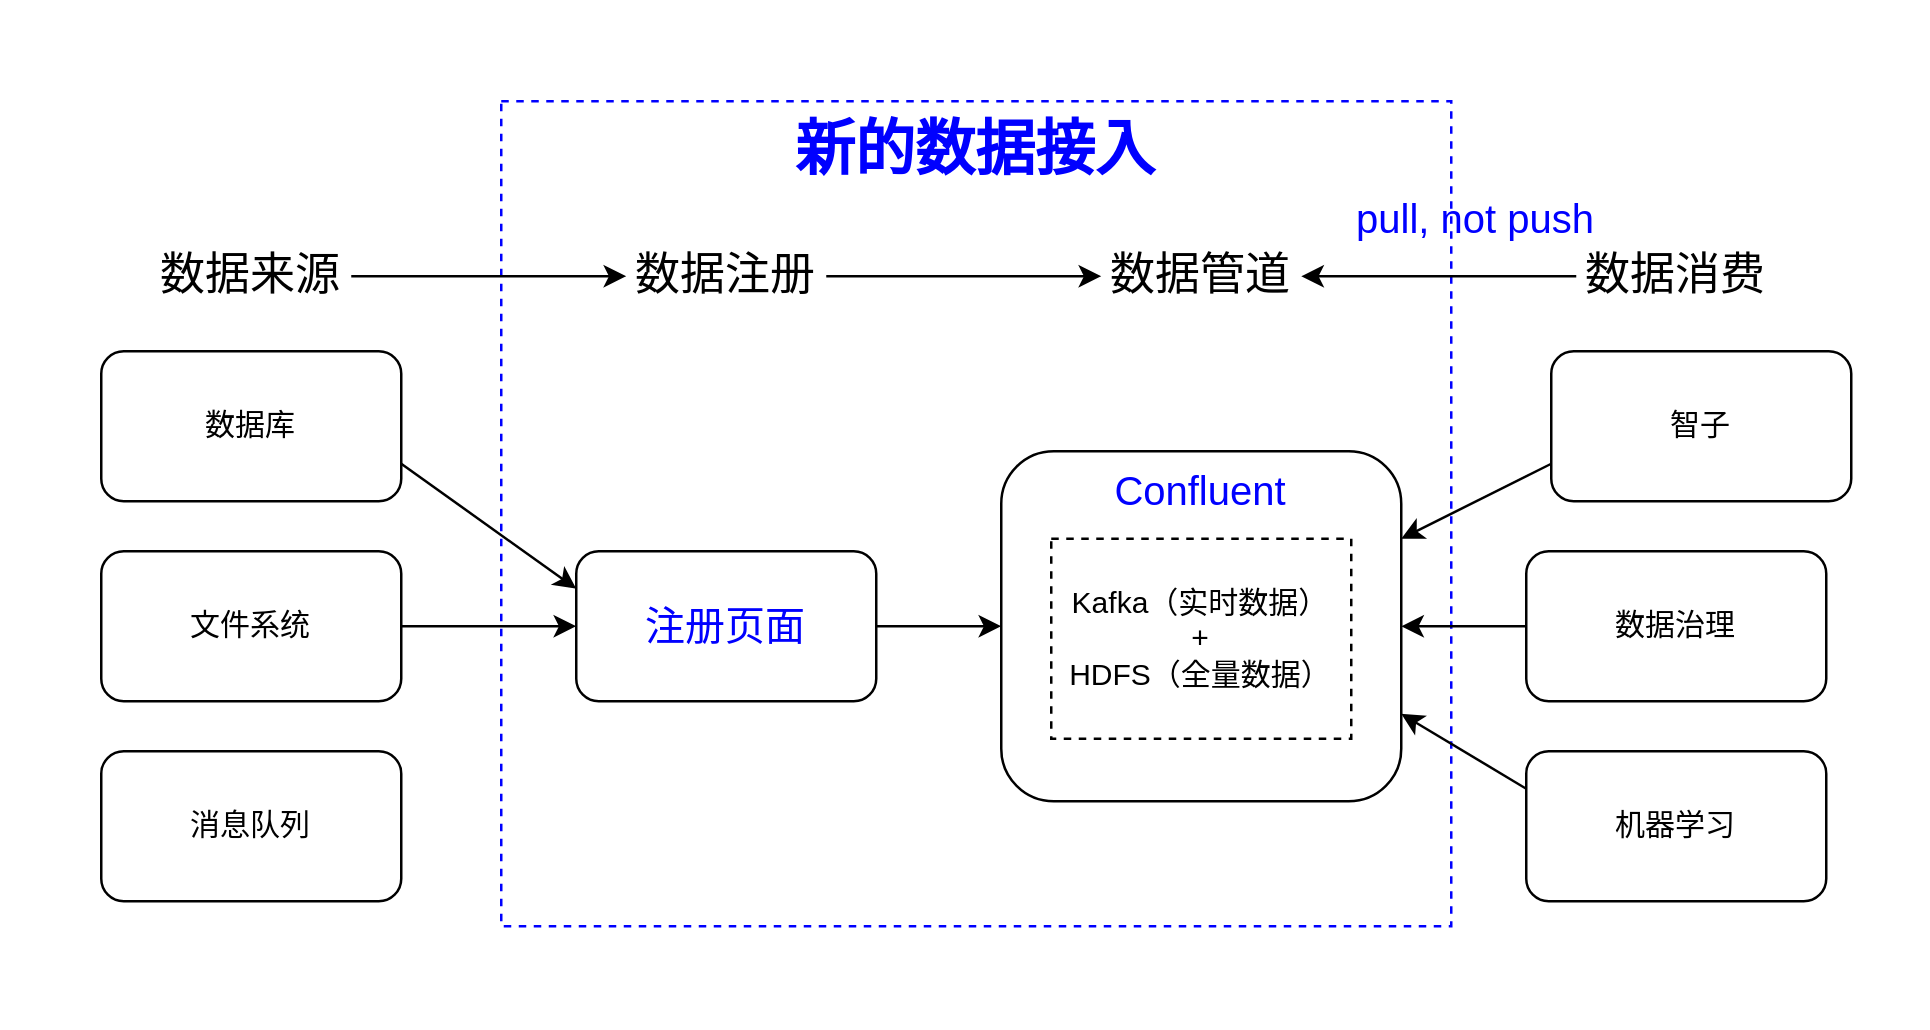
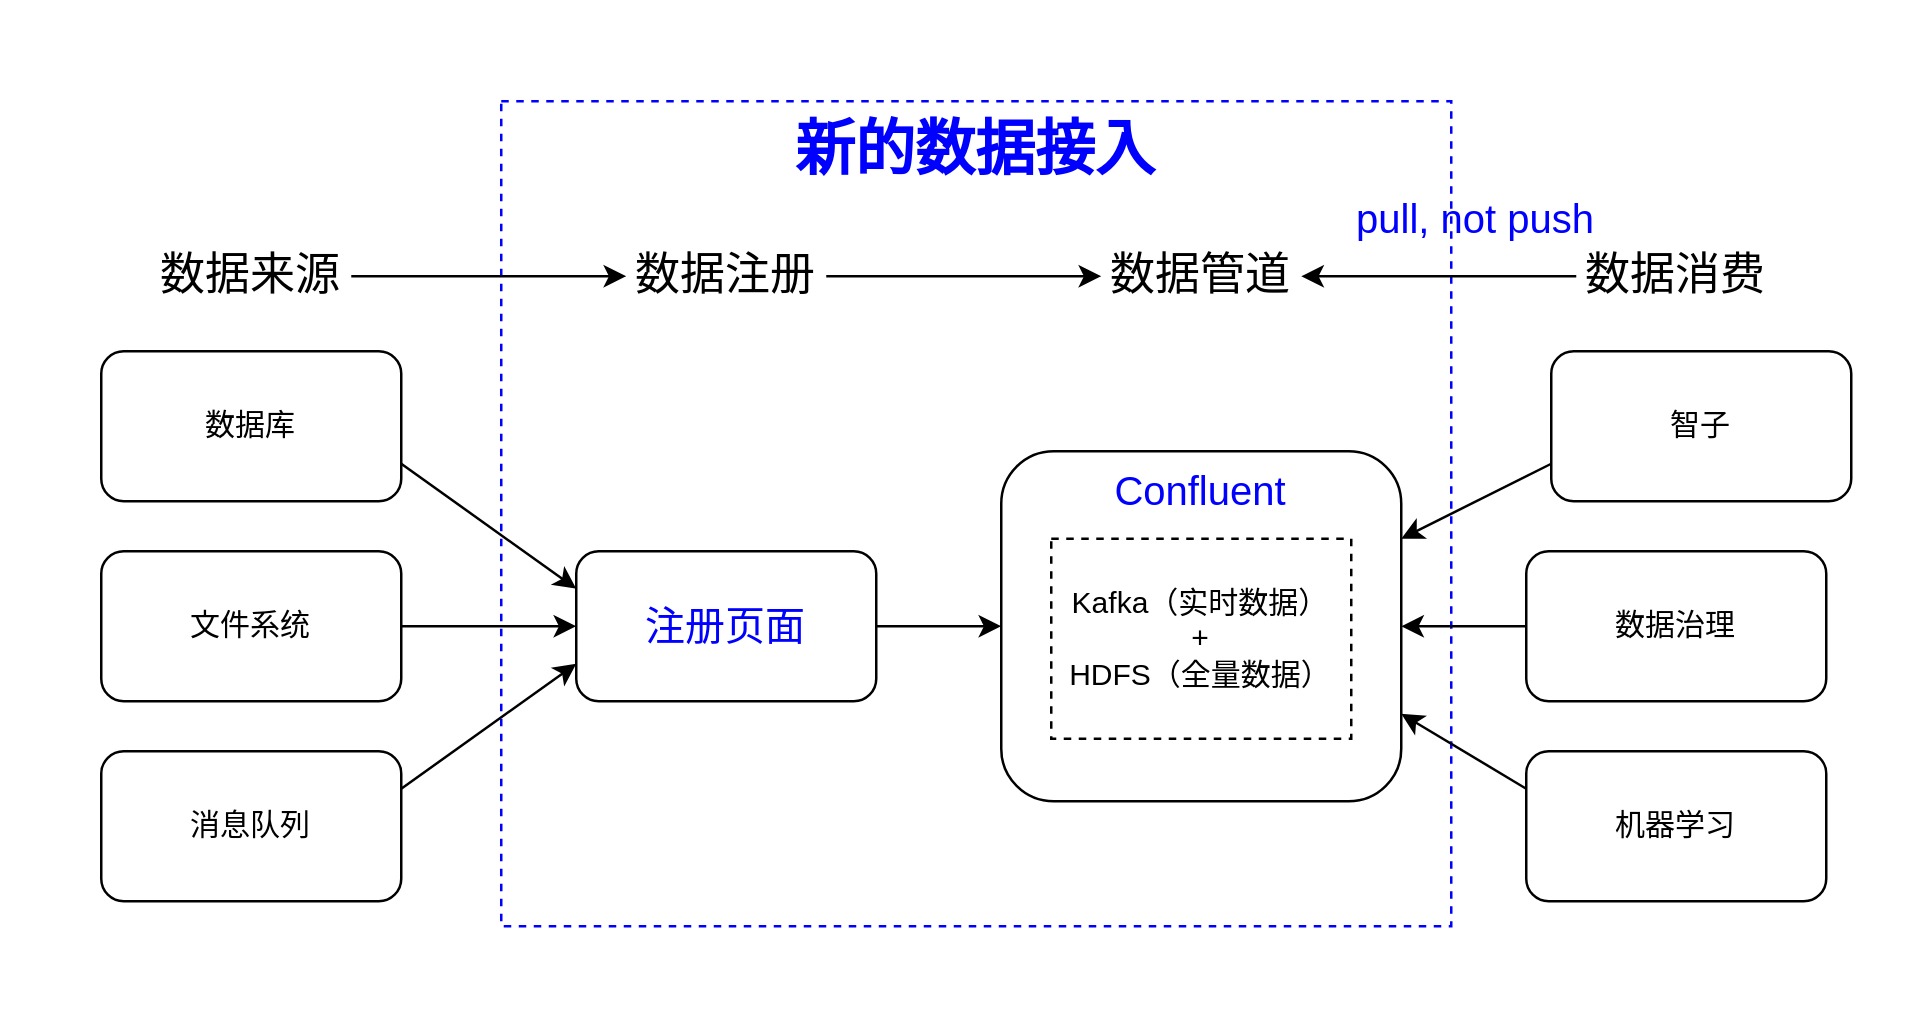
edge "消息队列" -> "注册页面": added
